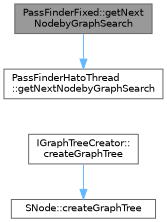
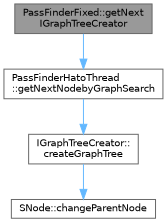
node "PassFinderFixed::getNext NodebyGraphSearch": label "PassFinderFixed::getNext NodebyGraphSearch" -> "PassFinderFixed::getNext IGraphTreeCreator"
edge "PassFinderHatoThread ::getNextNodebyGraphSearch" -> "IGraphTreeCreator:: createGraphTree": added
node "SNode::createGraphTree": label "SNode::createGraphTree" -> "SNode::changeParentNode"
